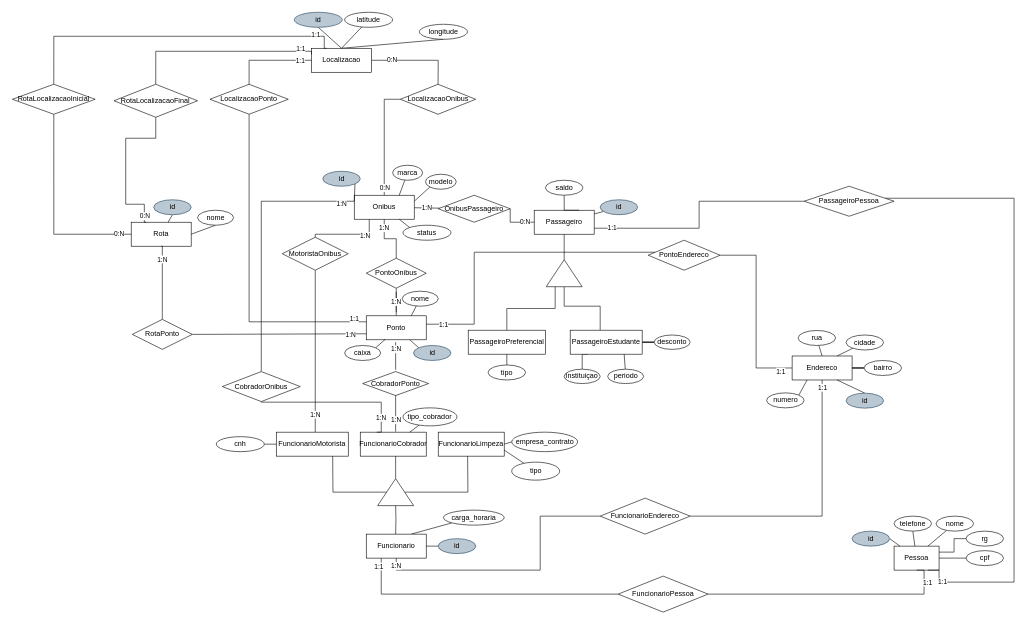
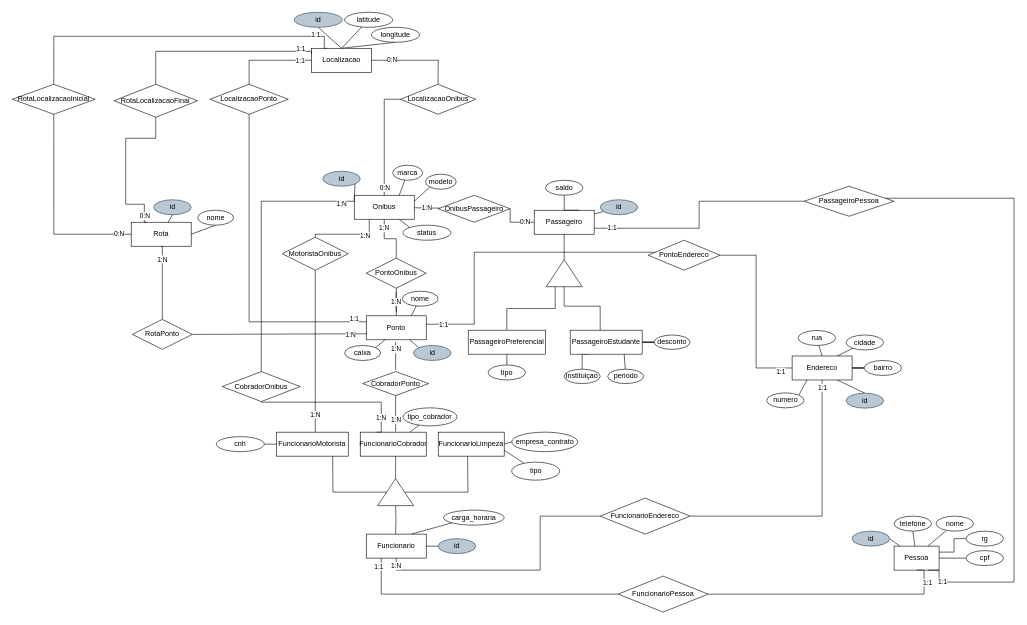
node "longitude": moved (444, 32) -> (396, 35)
